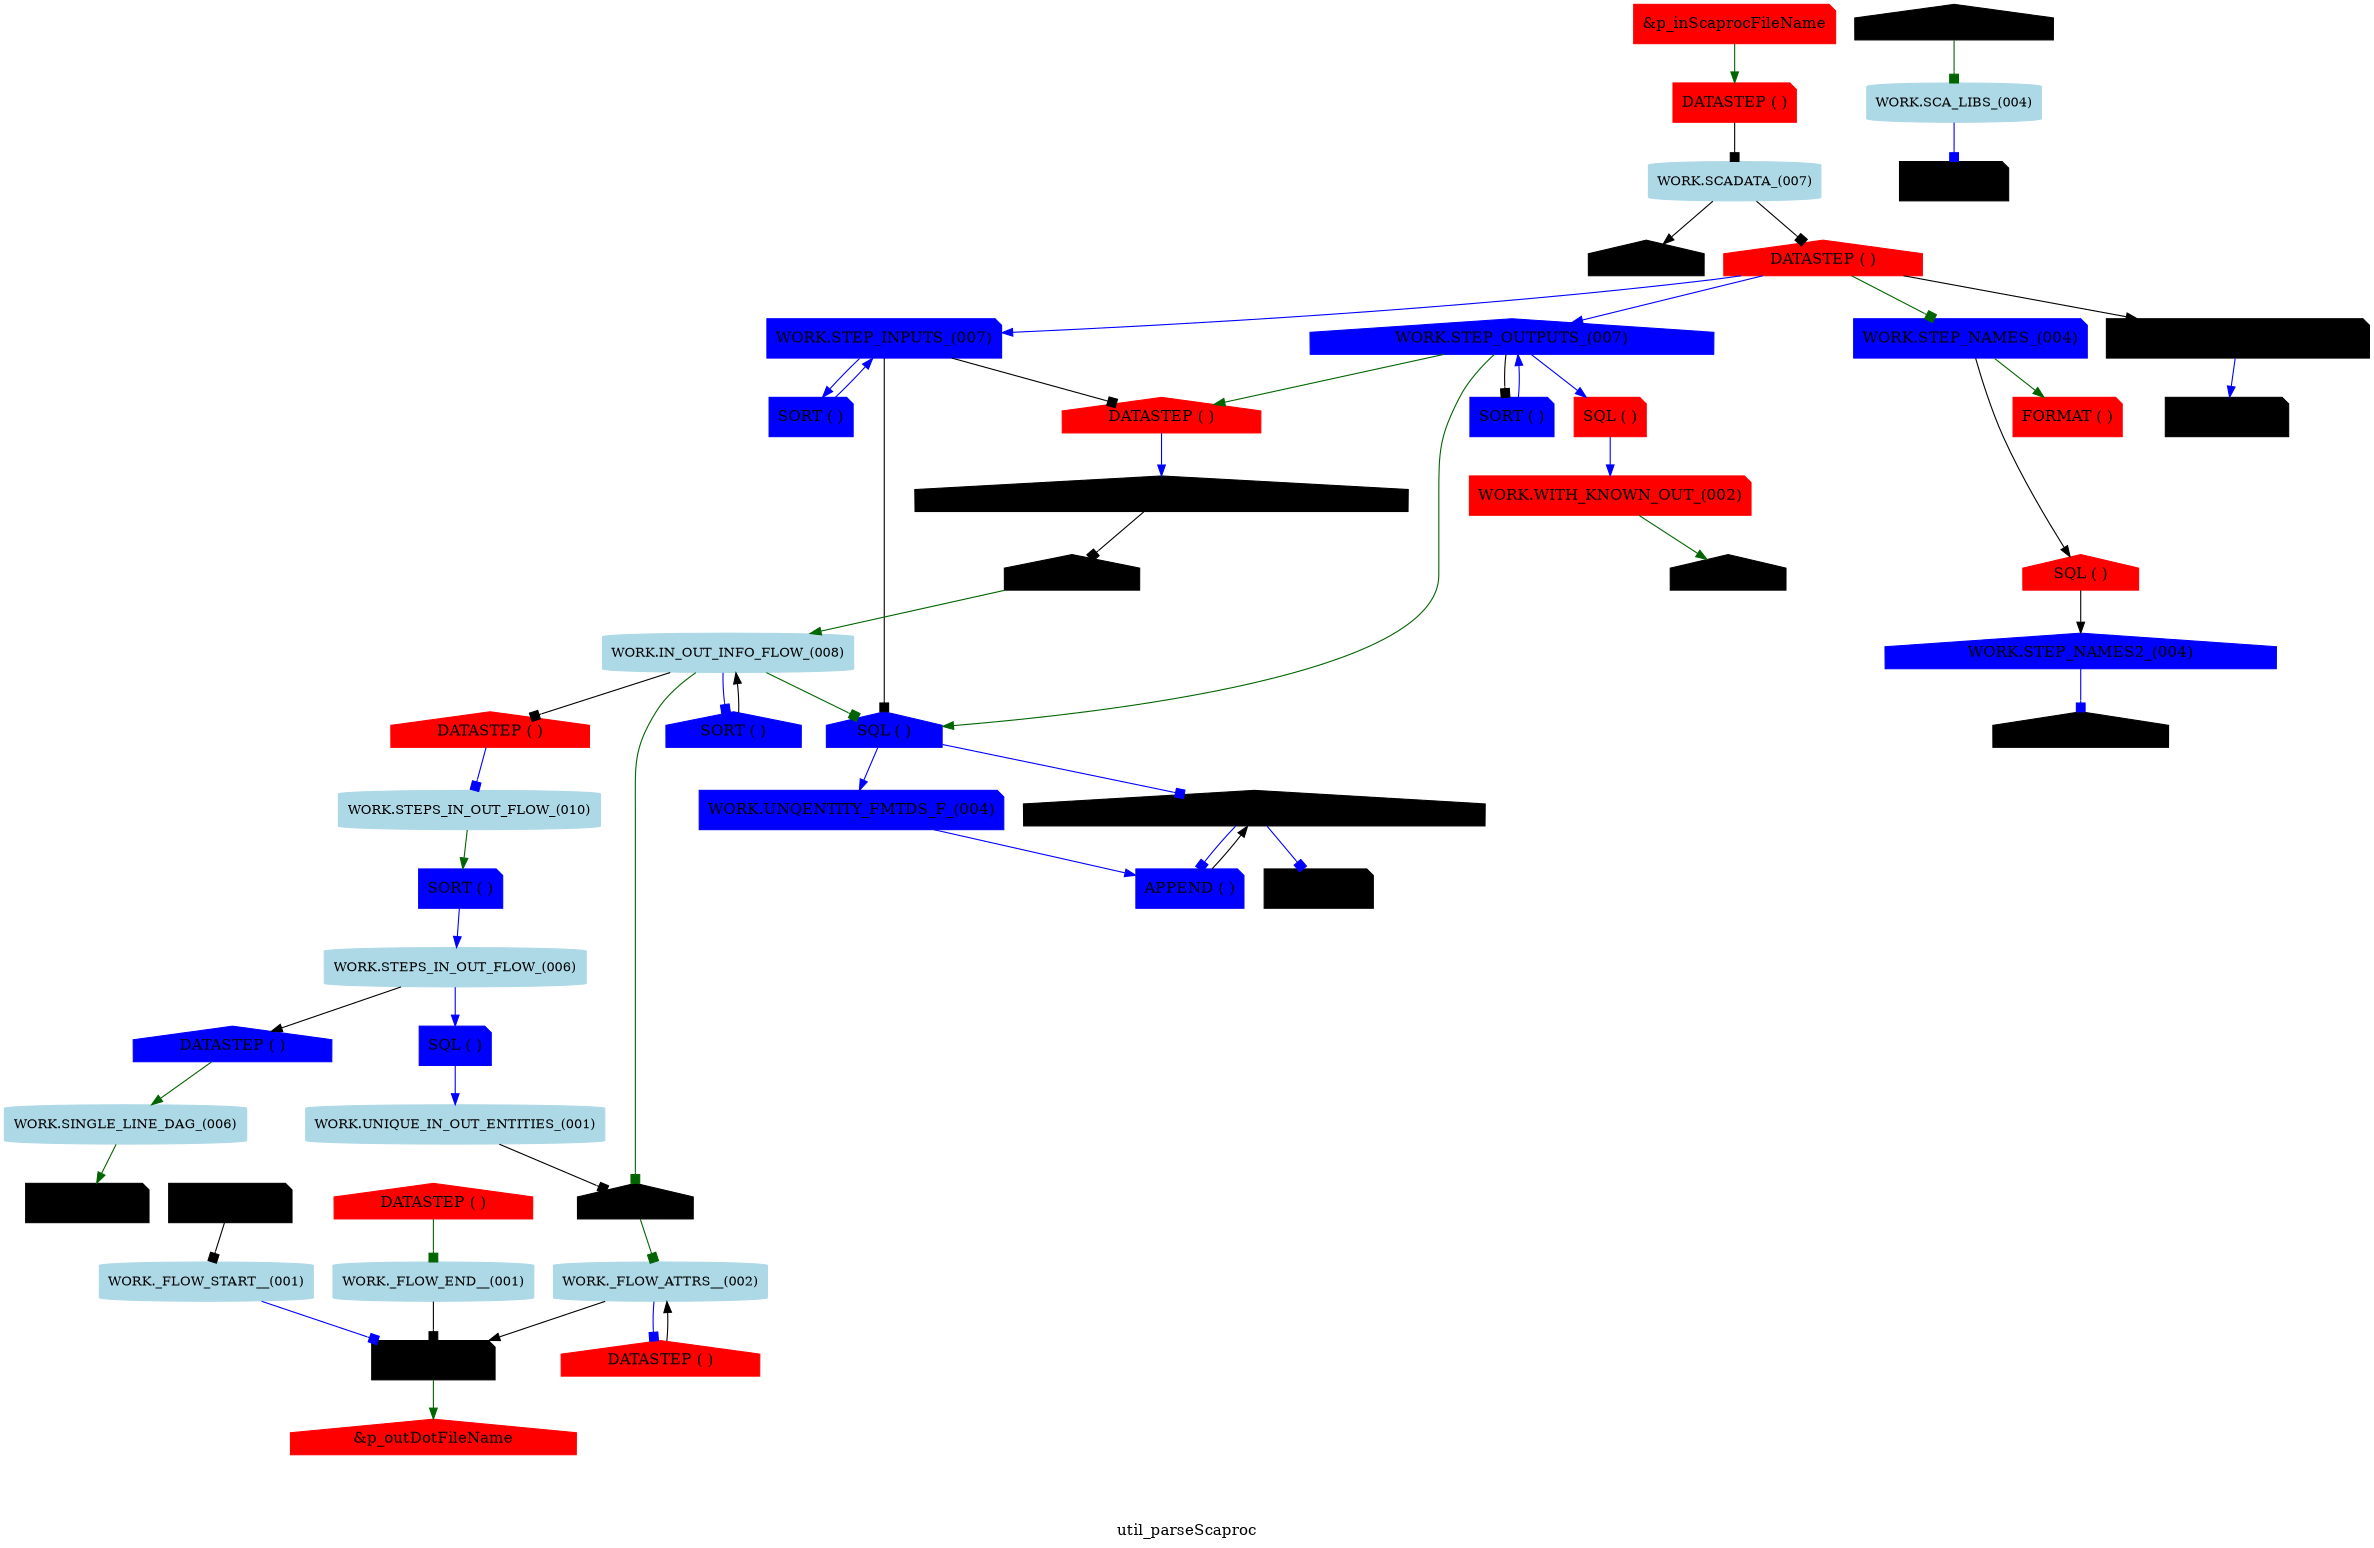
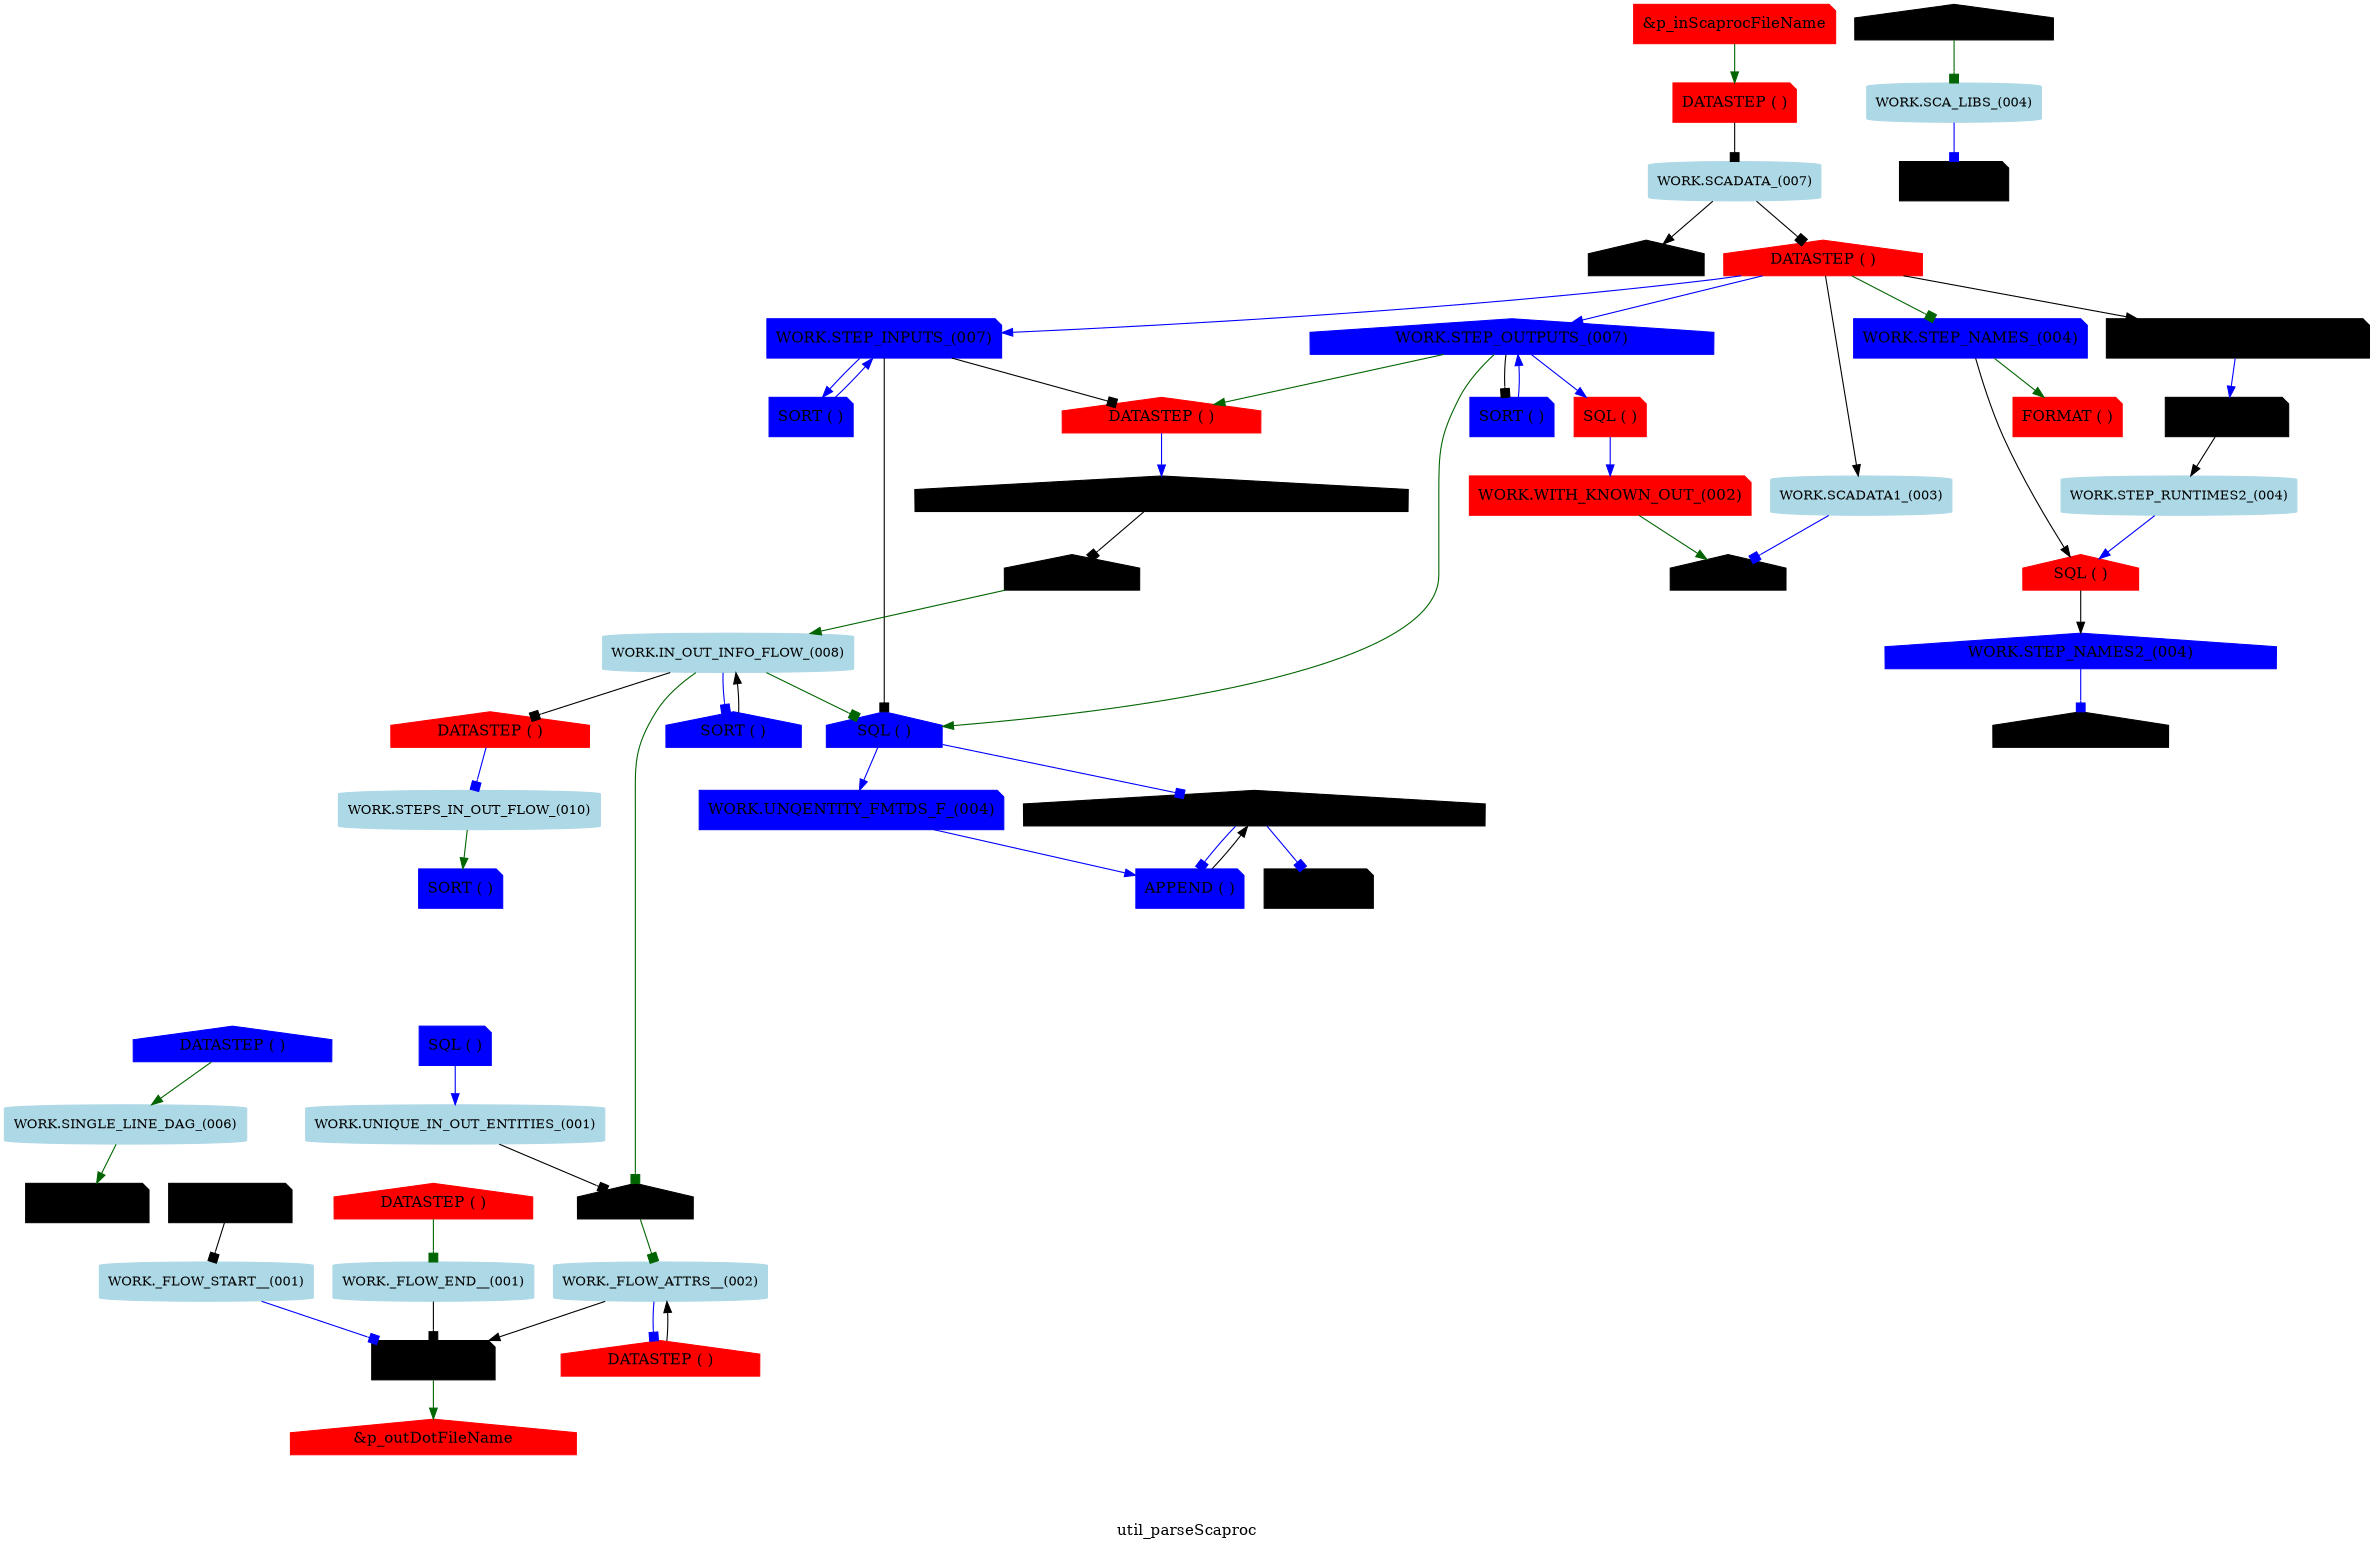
node "WORK.SCADATA1_(003)": added
node "WORK.STEP_RUNTIMES2_(004)": added
node "WORK.STEPS_IN_OUT_FLOW_(006)": removed
